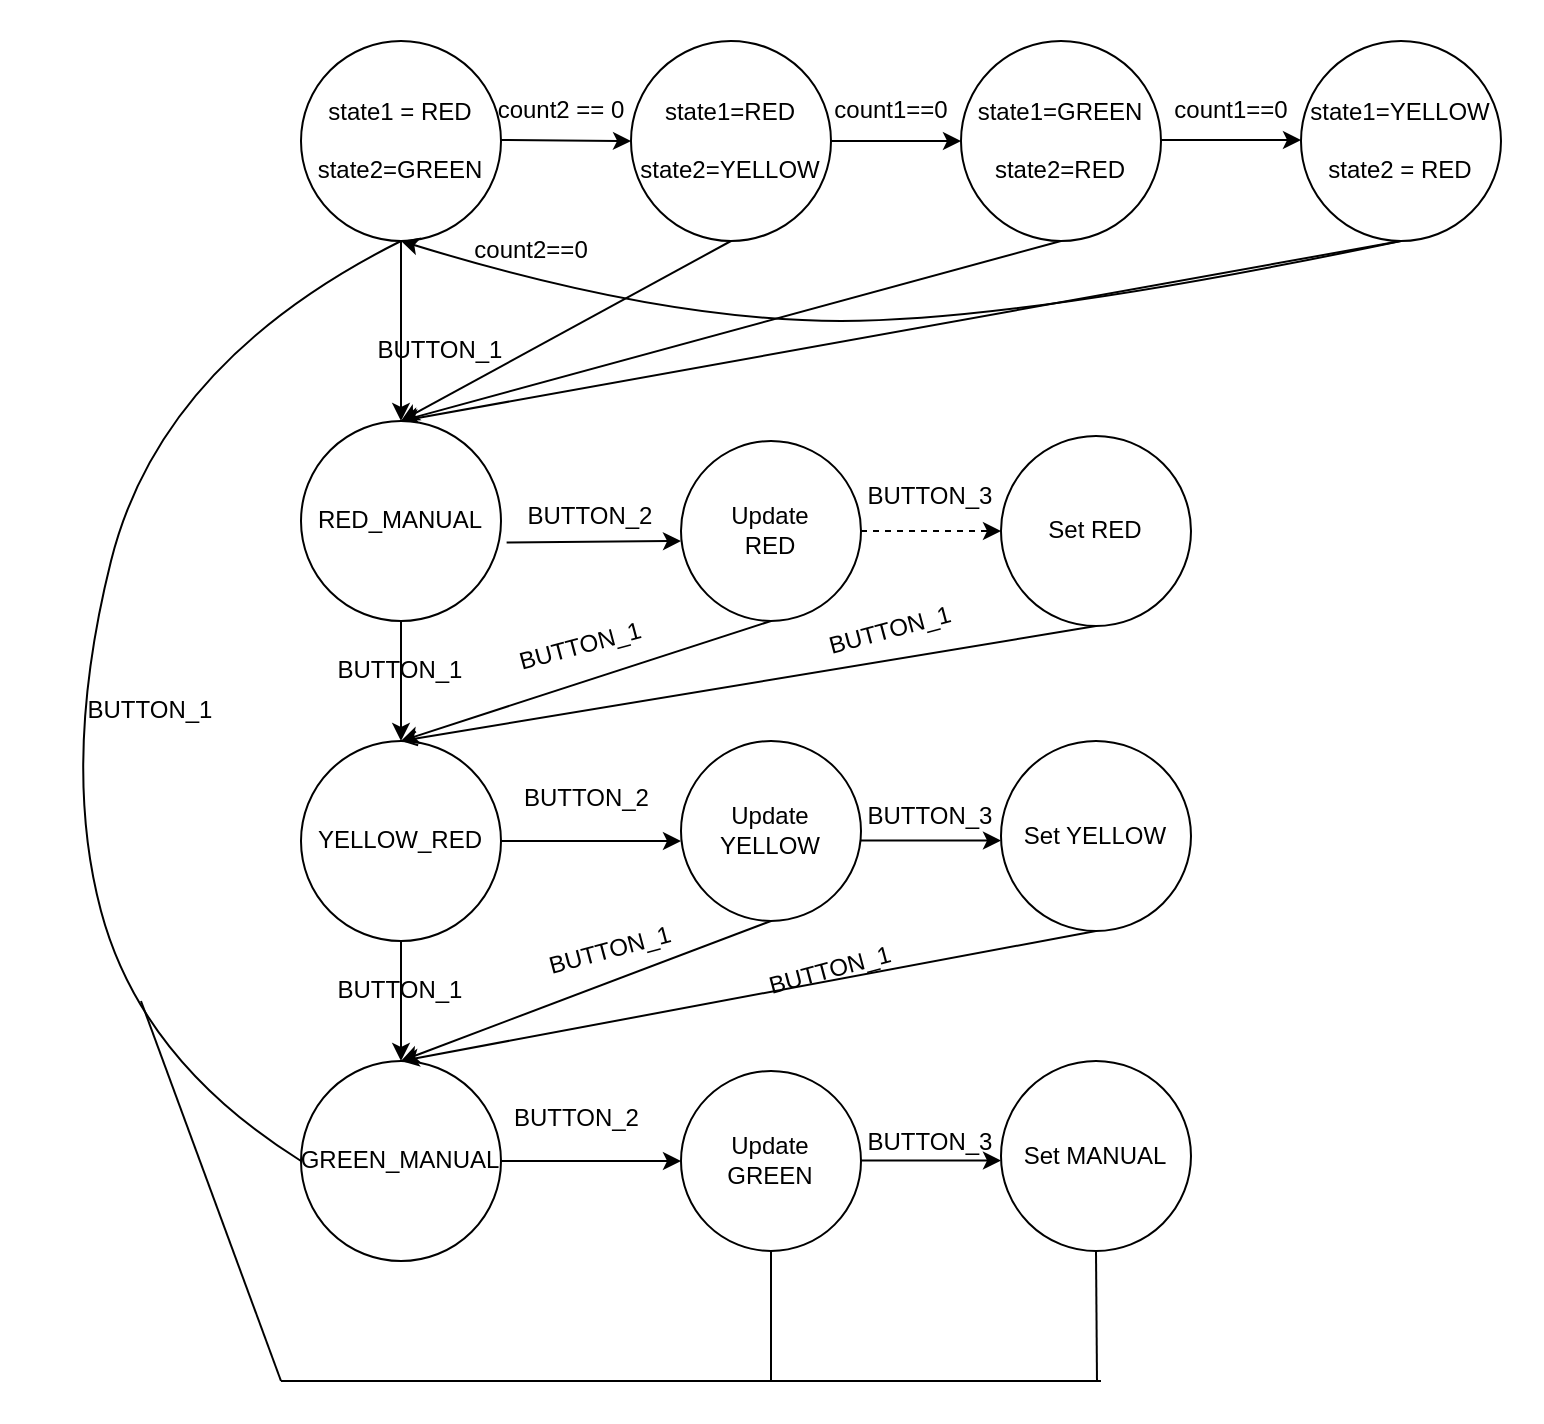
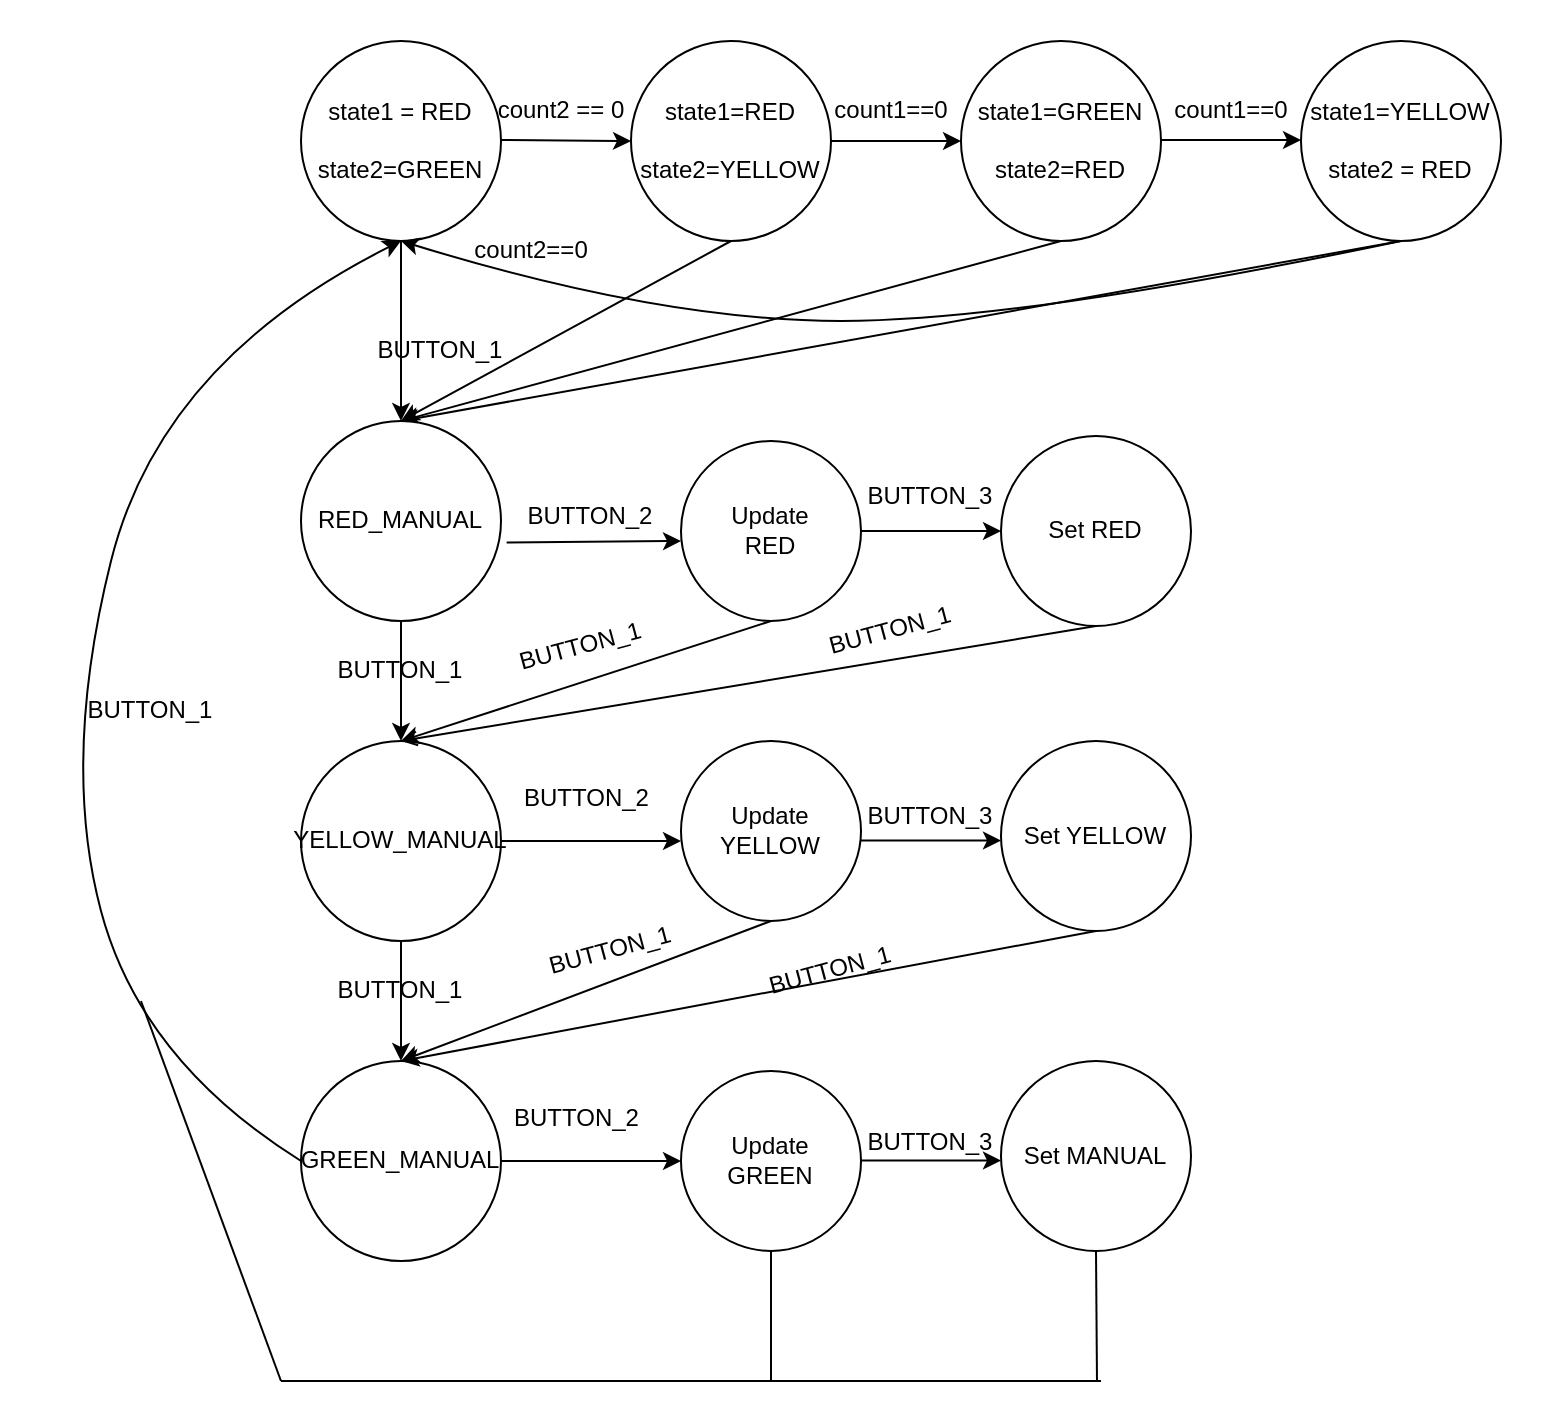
edge "state1 = RED state2=GREEN" -- "GREEN_MANUAL": arrowhead none -> classic
edge "Update RED" -> "Set RED": style dashed -> solid
node "YELLOW_RED": label "YELLOW_RED" -> "YELLOW_MANUAL"
